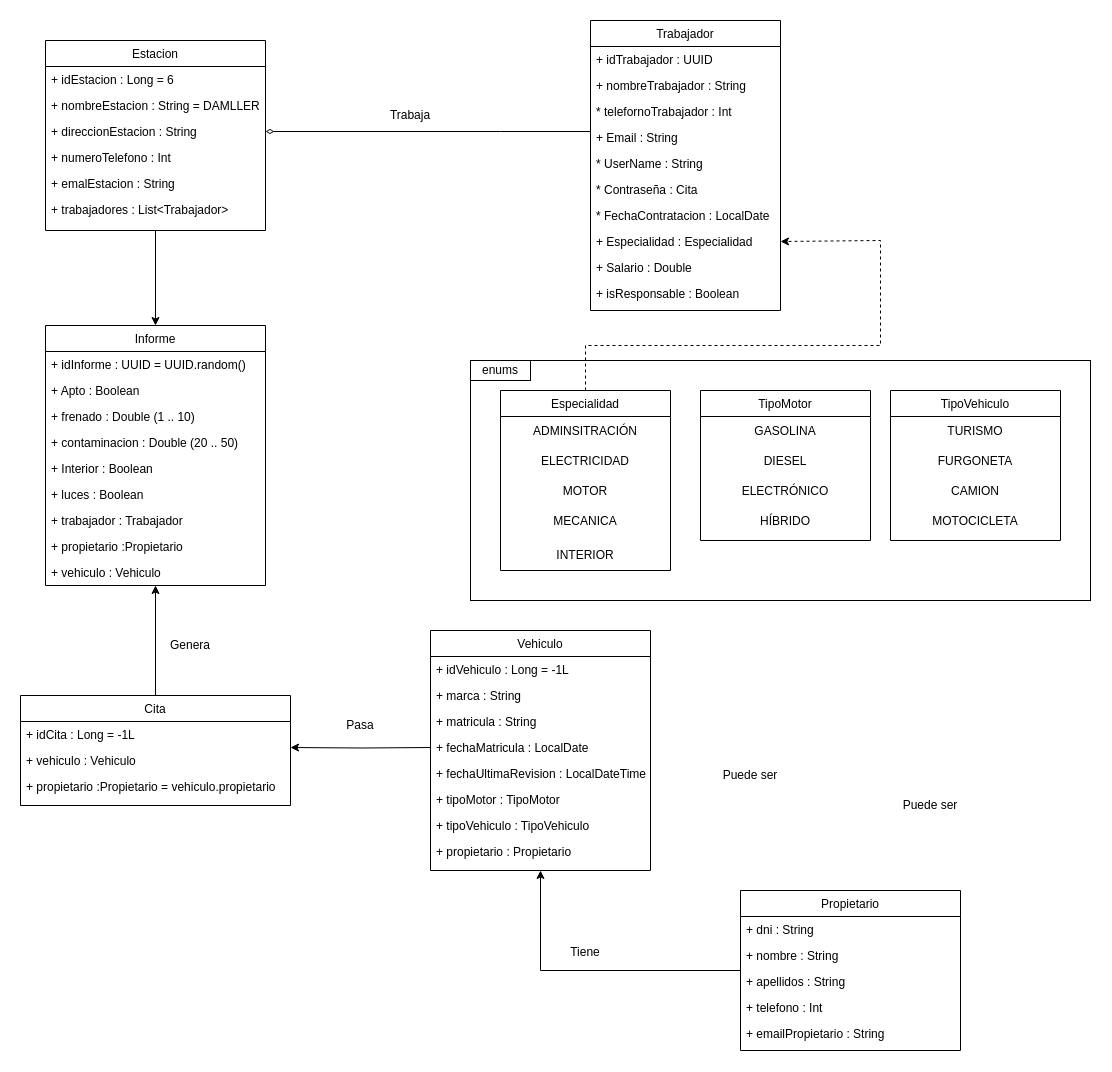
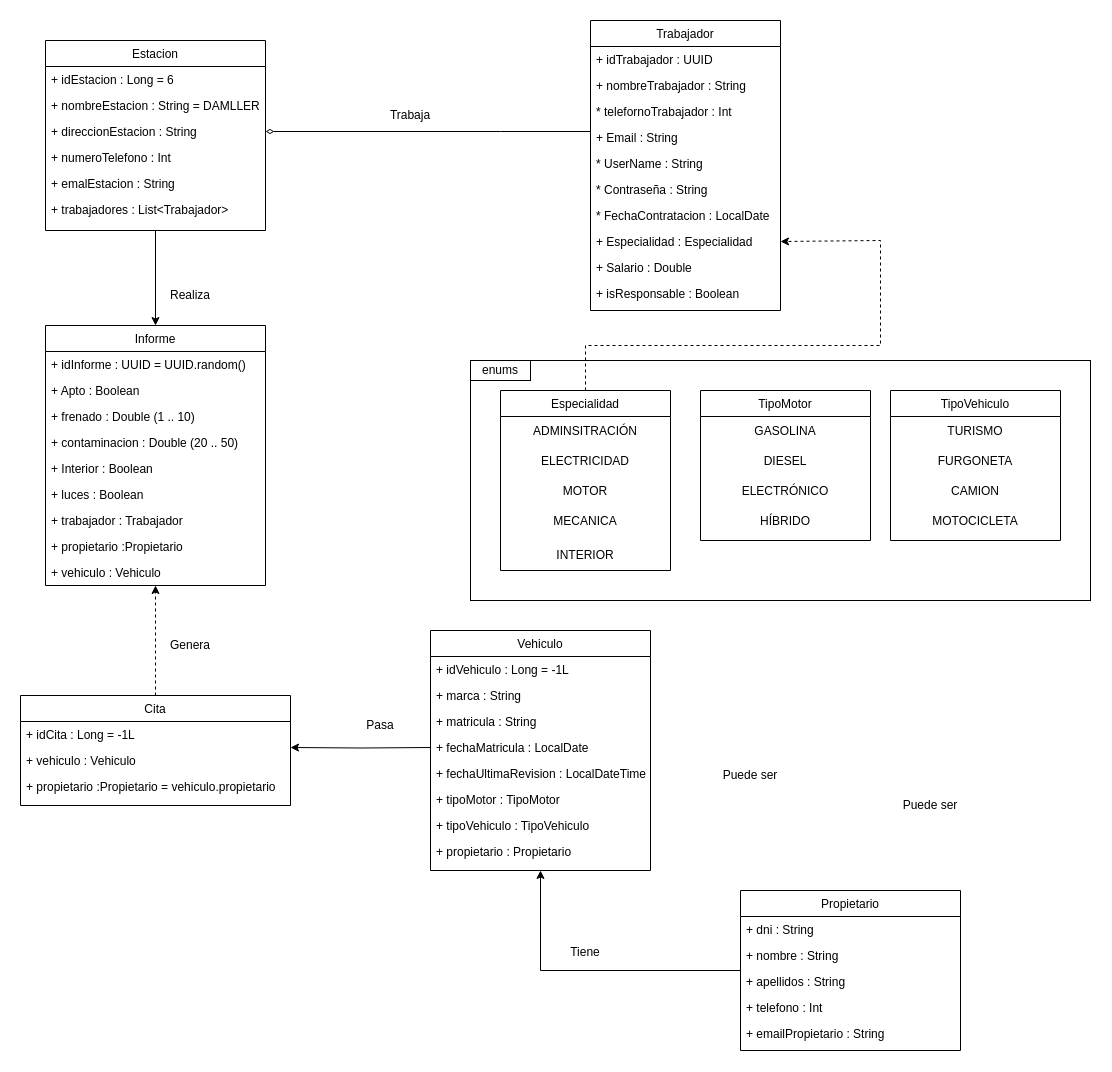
node "* Contraseña : Cita": label "* Contraseña : Cita" -> "* Contraseña : String"
node "Realiza": added
edge "Cita" -> "Informe": style solid -> dashed
node "Pasa": moved (361, 726) -> (381, 726)
